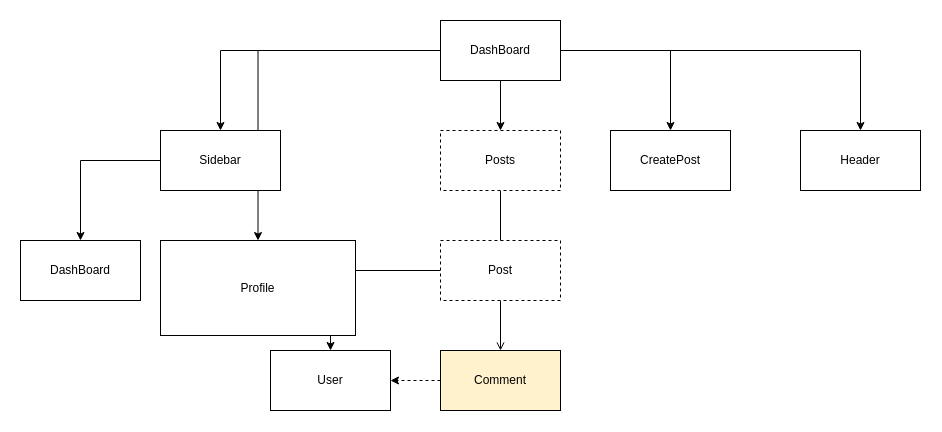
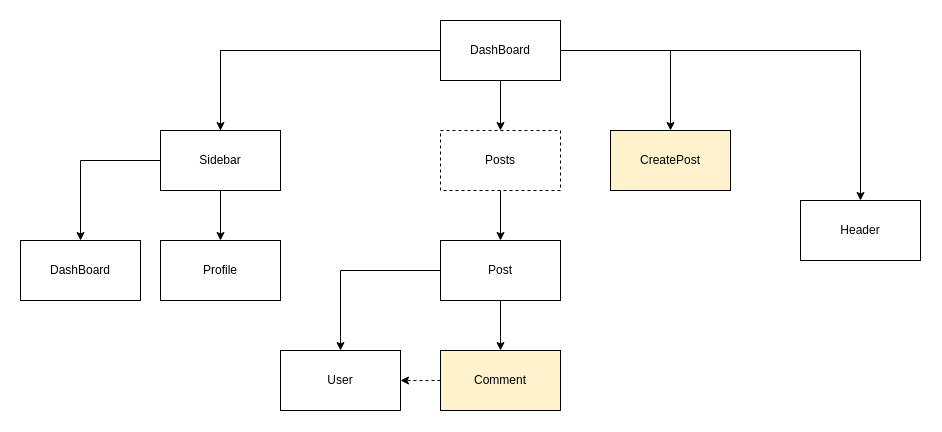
node "CreatePost": fillcolor #ffffff -> #fff2cc
node "Header": moved (861, 161) -> (861, 231)
edge "Posts" -- "Post": arrowhead none -> classic
node "Post": style dashed -> solid
node "Profile": size 195x95 -> 120x60
edge "Post" -> "Comment": arrowhead open -> classic
node "User": moved (331, 381) -> (341, 381)
